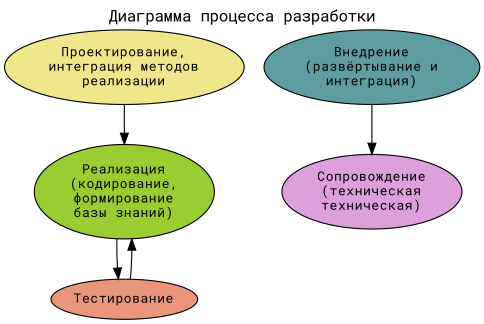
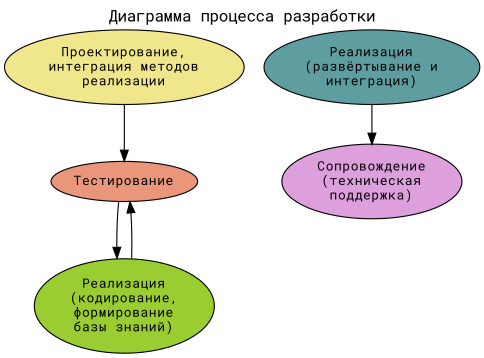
node "Внедрение (развёртывание и интеграция)": label "Внедрение (развёртывание и интеграция)" -> "Реализация (развёртывание и интеграция)"
edge "Проектирование, интеграция методов реализации" -> "Реализация (кодирование, формирование базы знаний)": now "Проектирование, интеграция методов реализации" -> "Тестирование"
node "Сопровождение (техническая техническая)": label "Сопровождение (техническая техническая)" -> "Сопровождение (техническая поддержка)"
